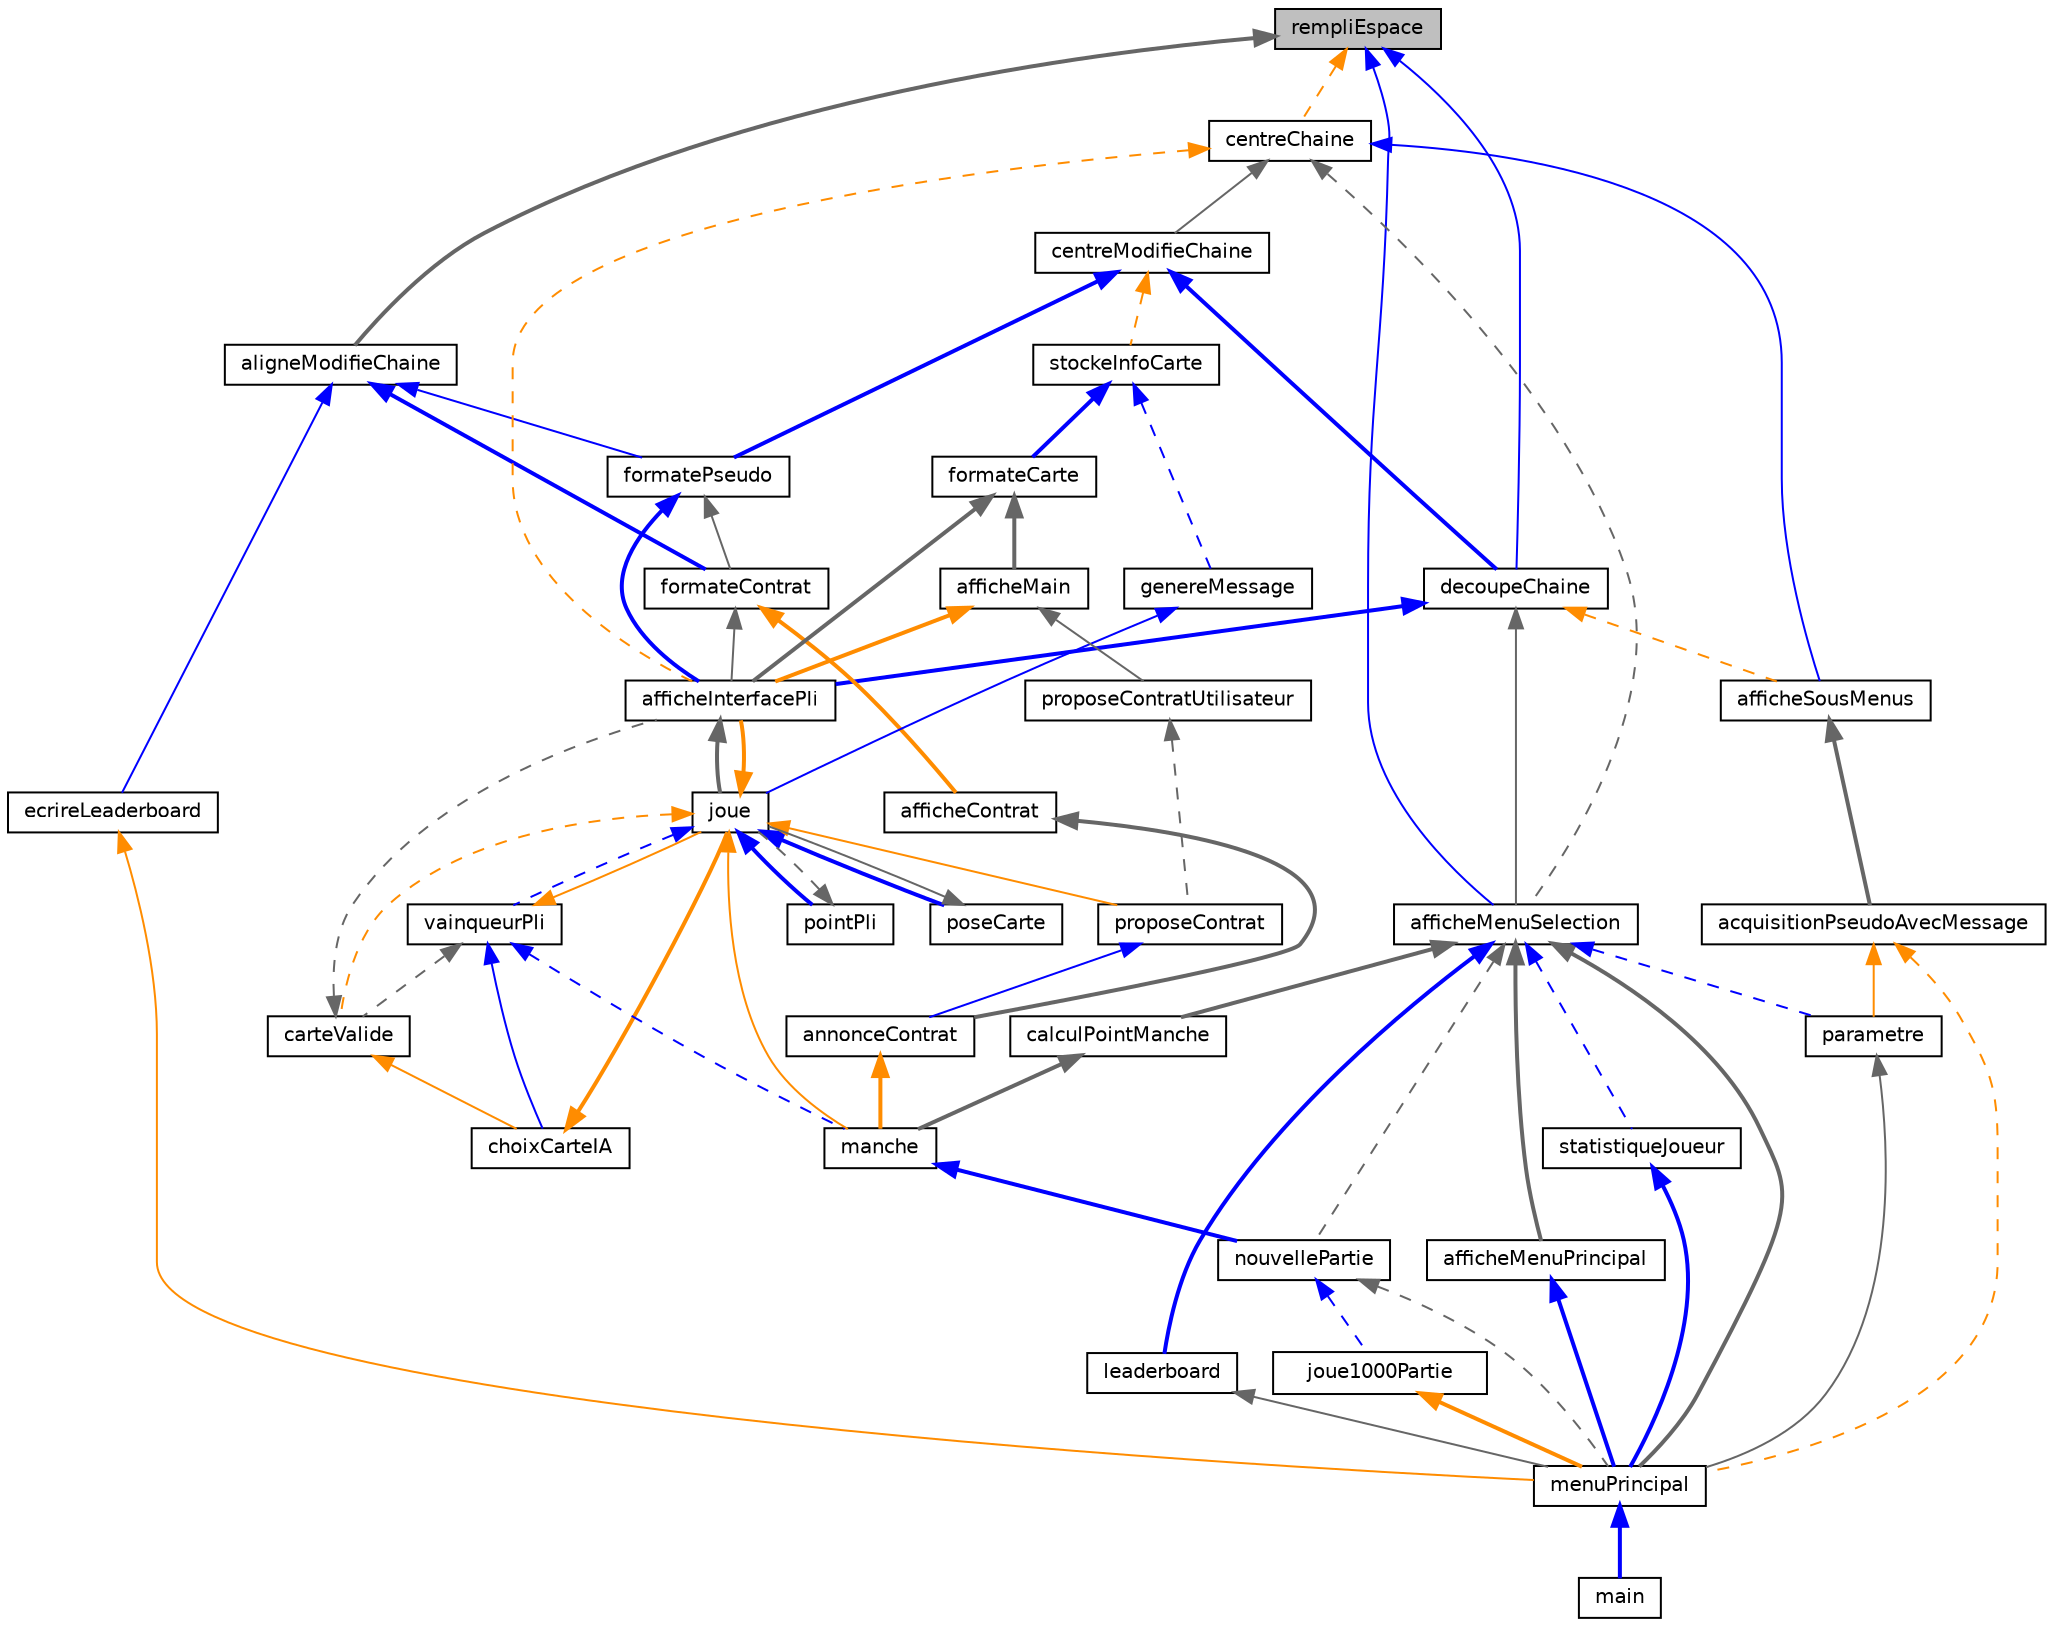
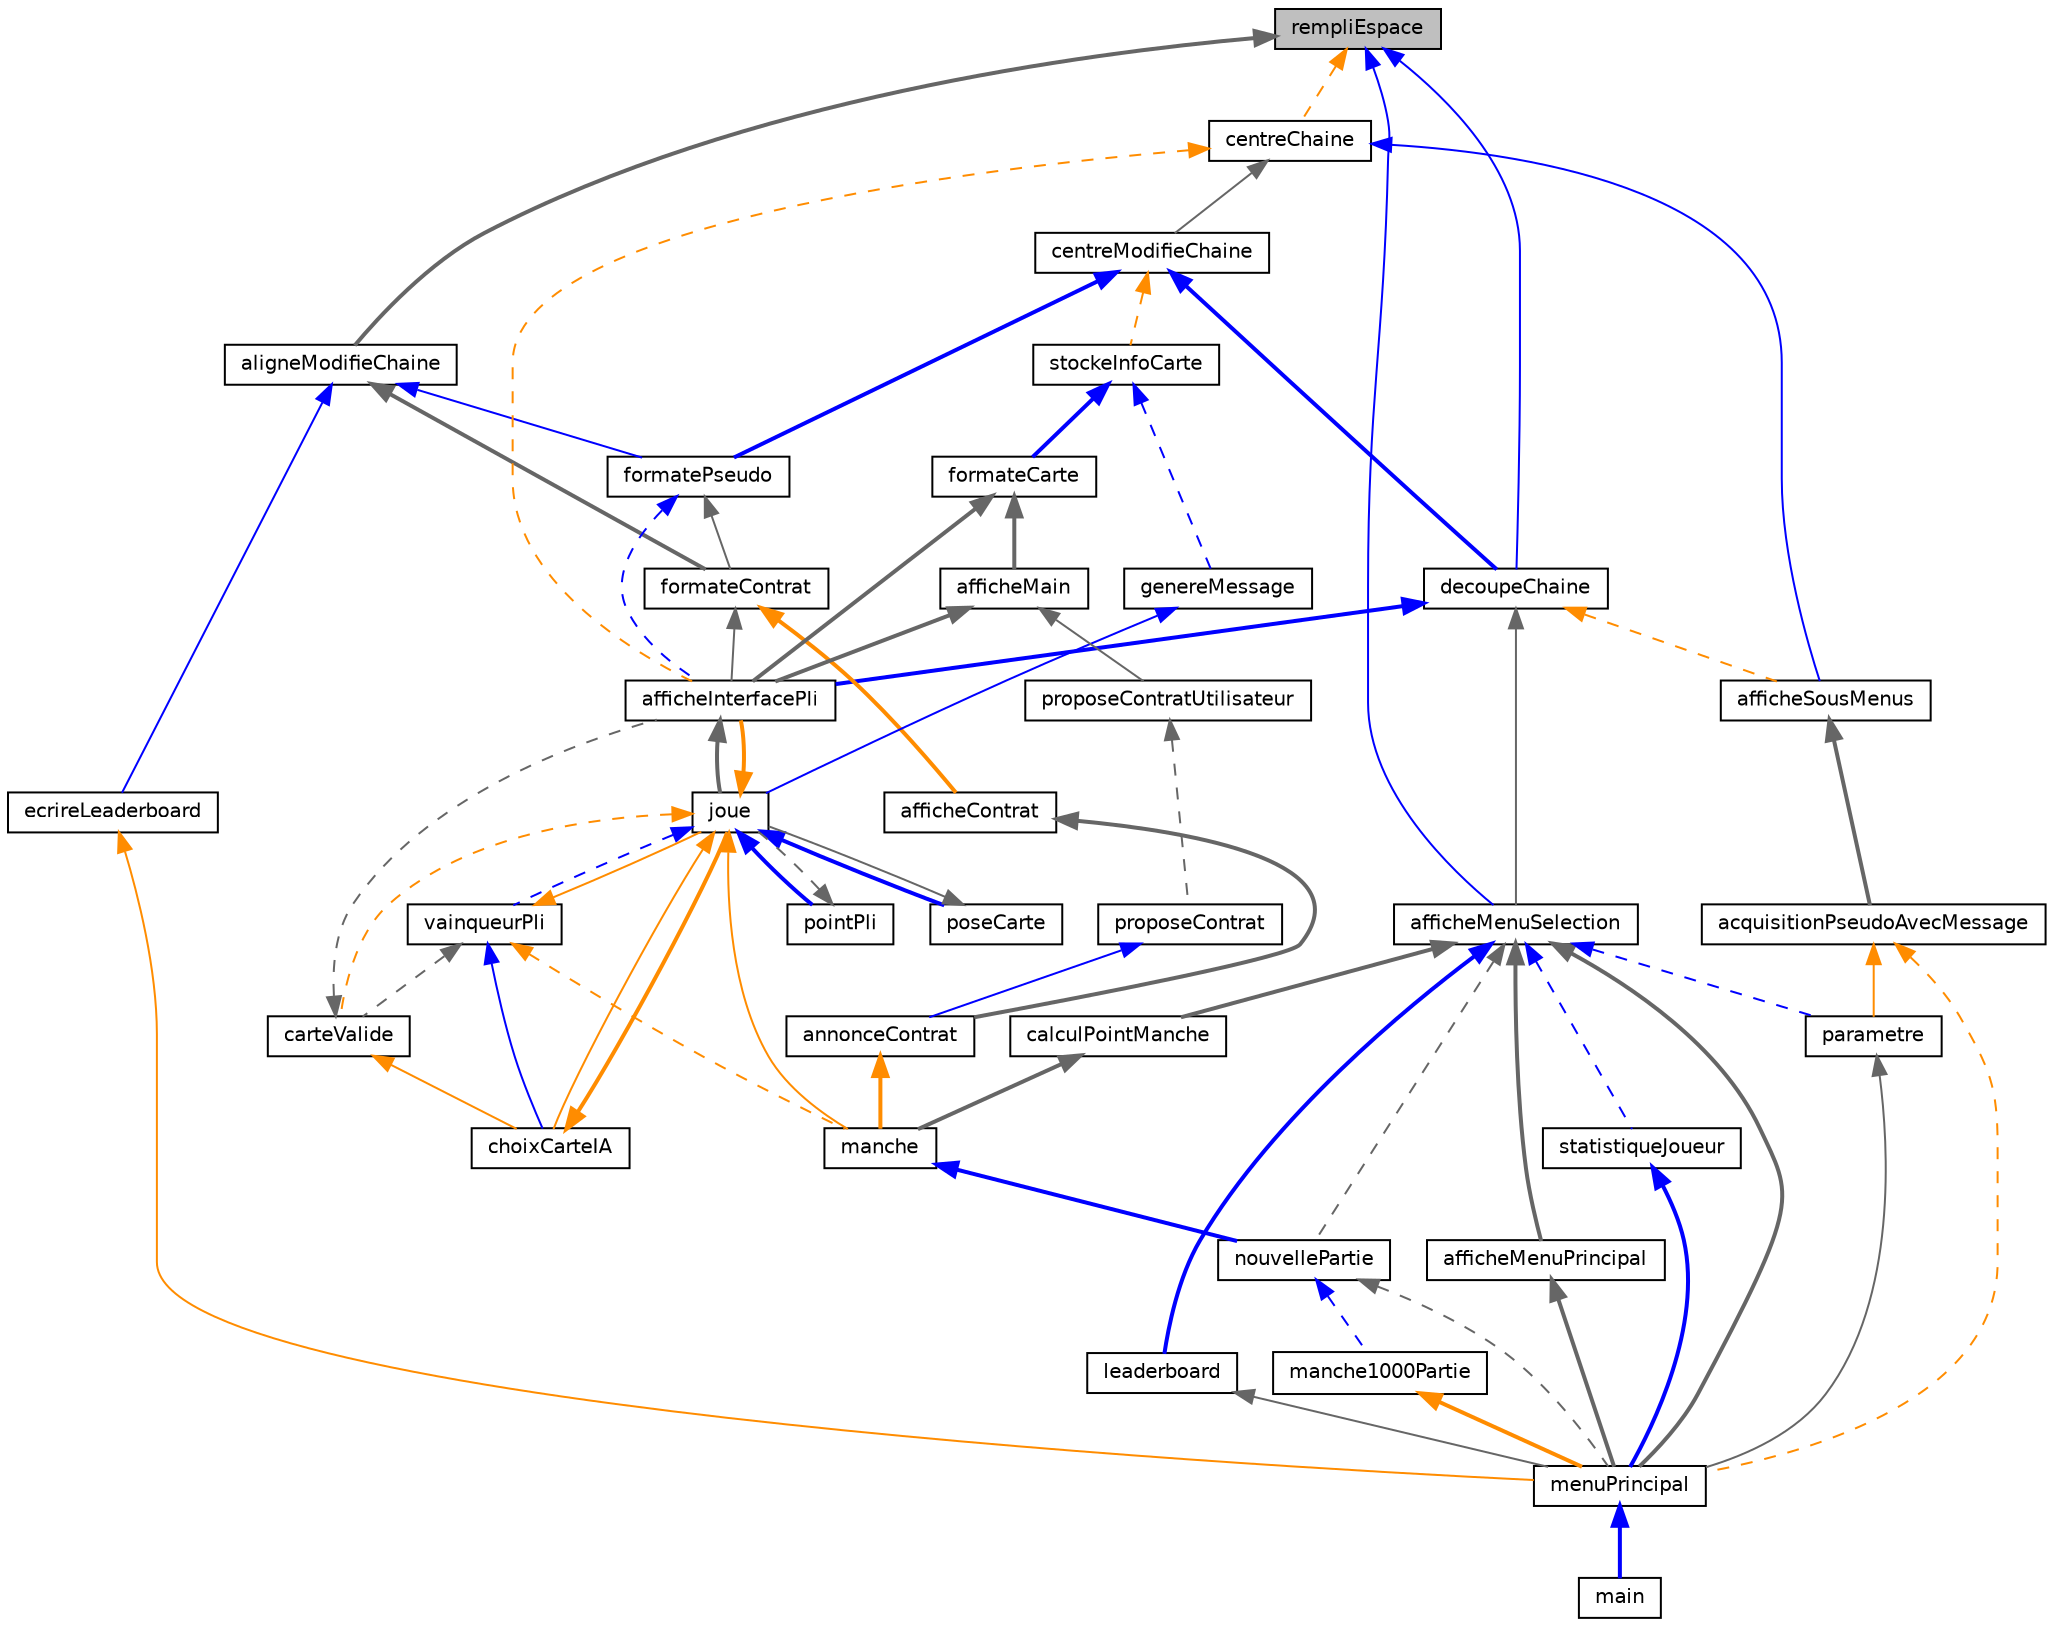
edge "formateContrat" -> "aligneModifieChaine": color blue -> gray40
edge "afficheMenuSelection" -> "centreChaine": removed
edge "afficheInterfacePli" -> "formatePseudo": style bold -> dashed
edge "afficheInterfacePli" -> "afficheMain": color darkorange -> gray40
edge "proposeContrat" -> "joue": now "choixCarteIA" -> "joue"
edge "manche" -> "vainqueurPli": color blue -> darkorange
node "joue1000Partie": label "joue1000Partie" -> "manche1000Partie"
edge "menuPrincipal" -> "afficheMenuPrincipal": color blue -> gray40
